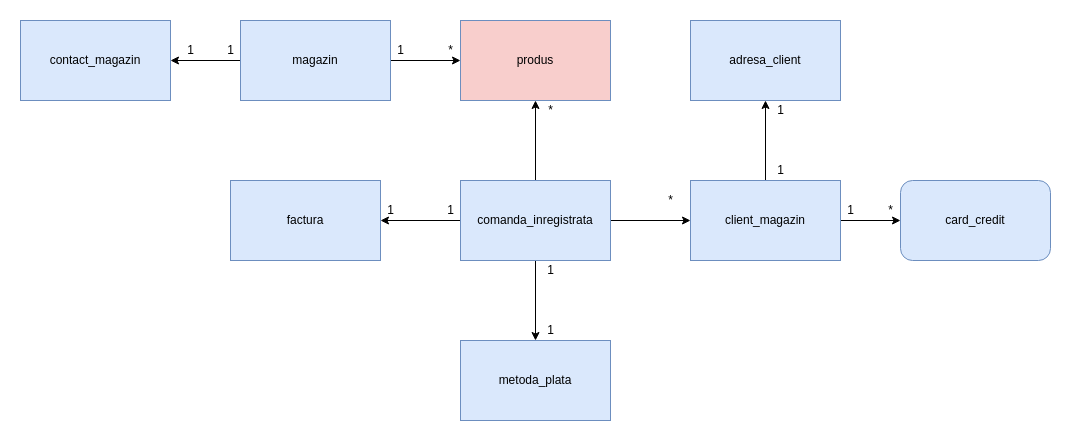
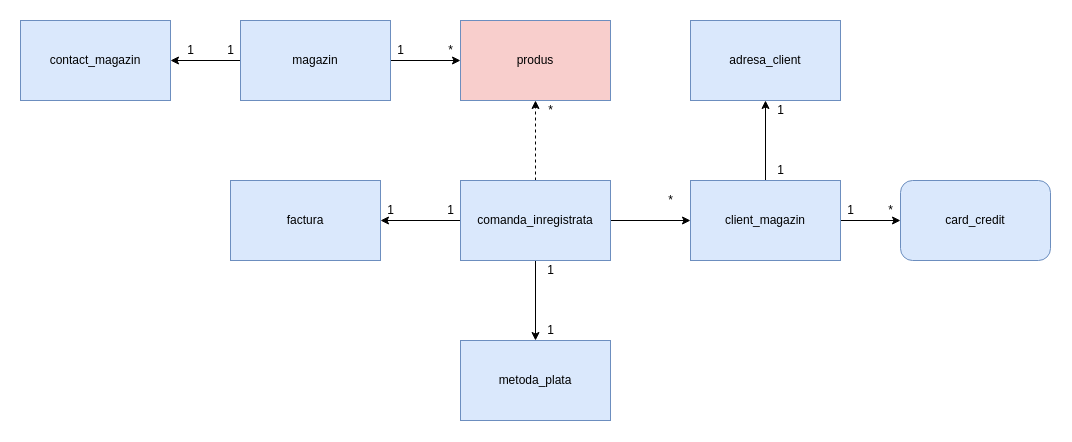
edge "comanda_inregistrata" -> "produs": style solid -> dashed
